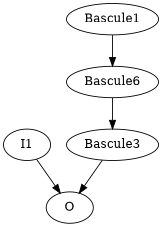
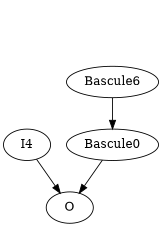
node "Bascule1": removed
node "I1": label "I1" -> "I4"
node "Bascule3": label "Bascule3" -> "Bascule0"
